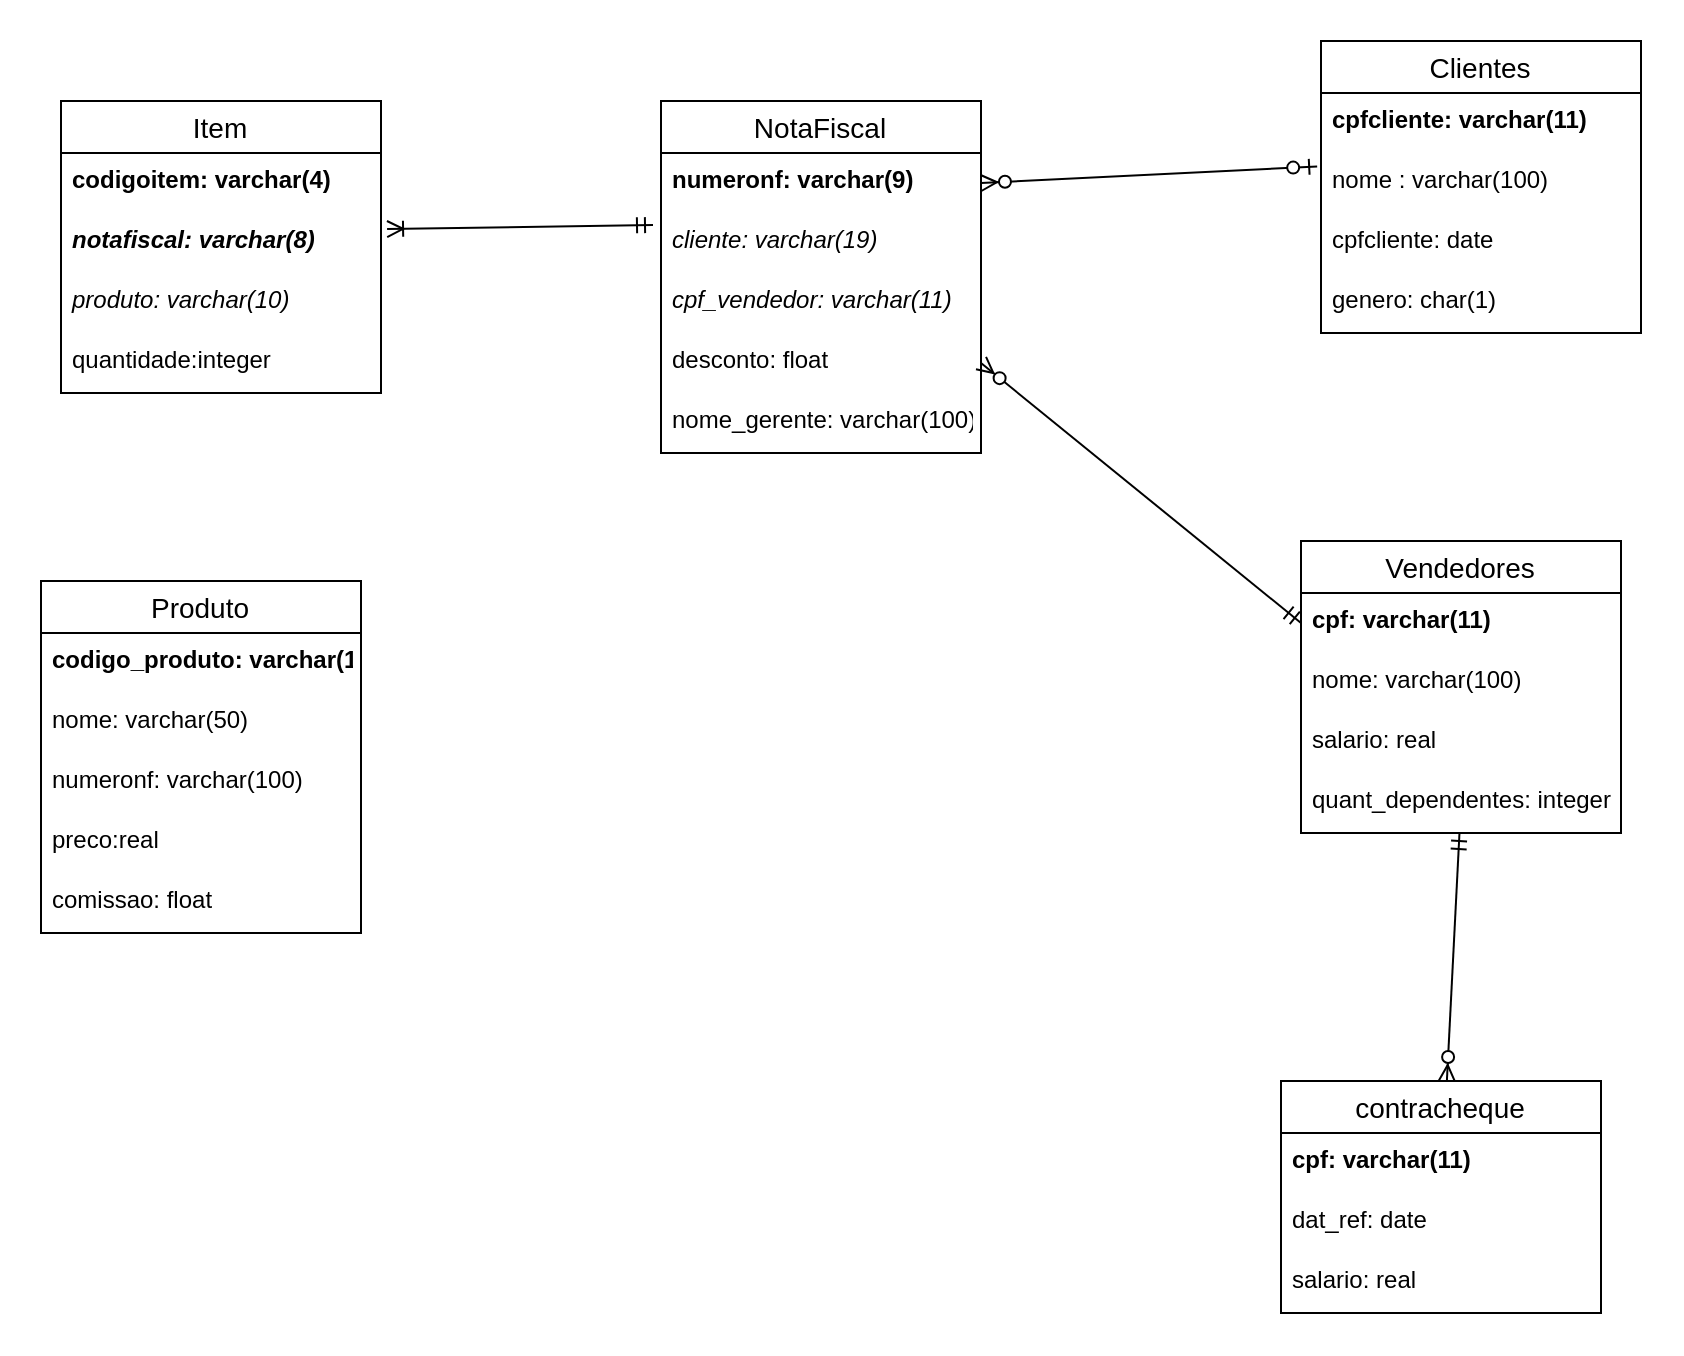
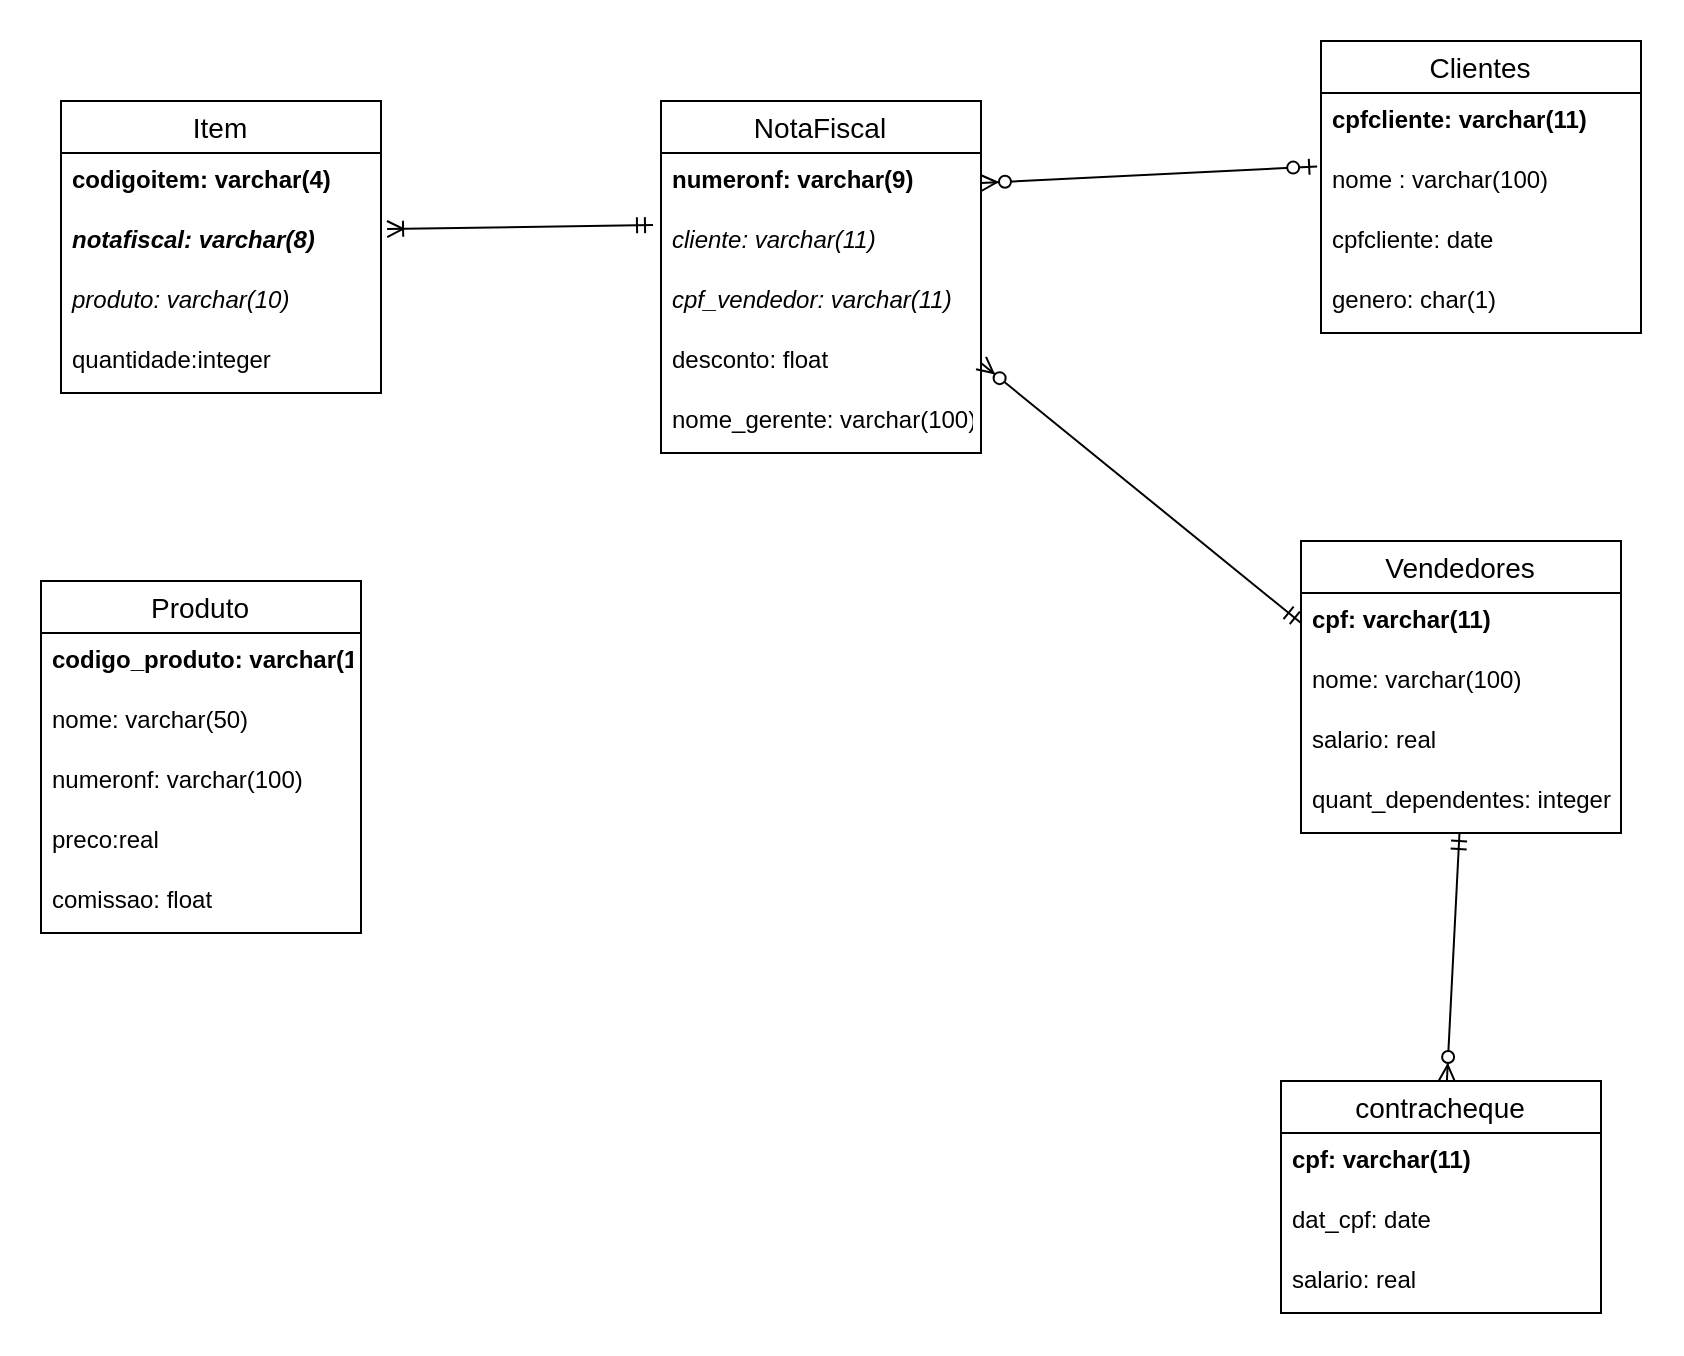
node "cliente: varchar(19)": label "cliente: varchar(19)" -> "cliente: varchar(11)"
node "dat_ref: date": label "dat_ref: date" -> "dat_cpf: date"
